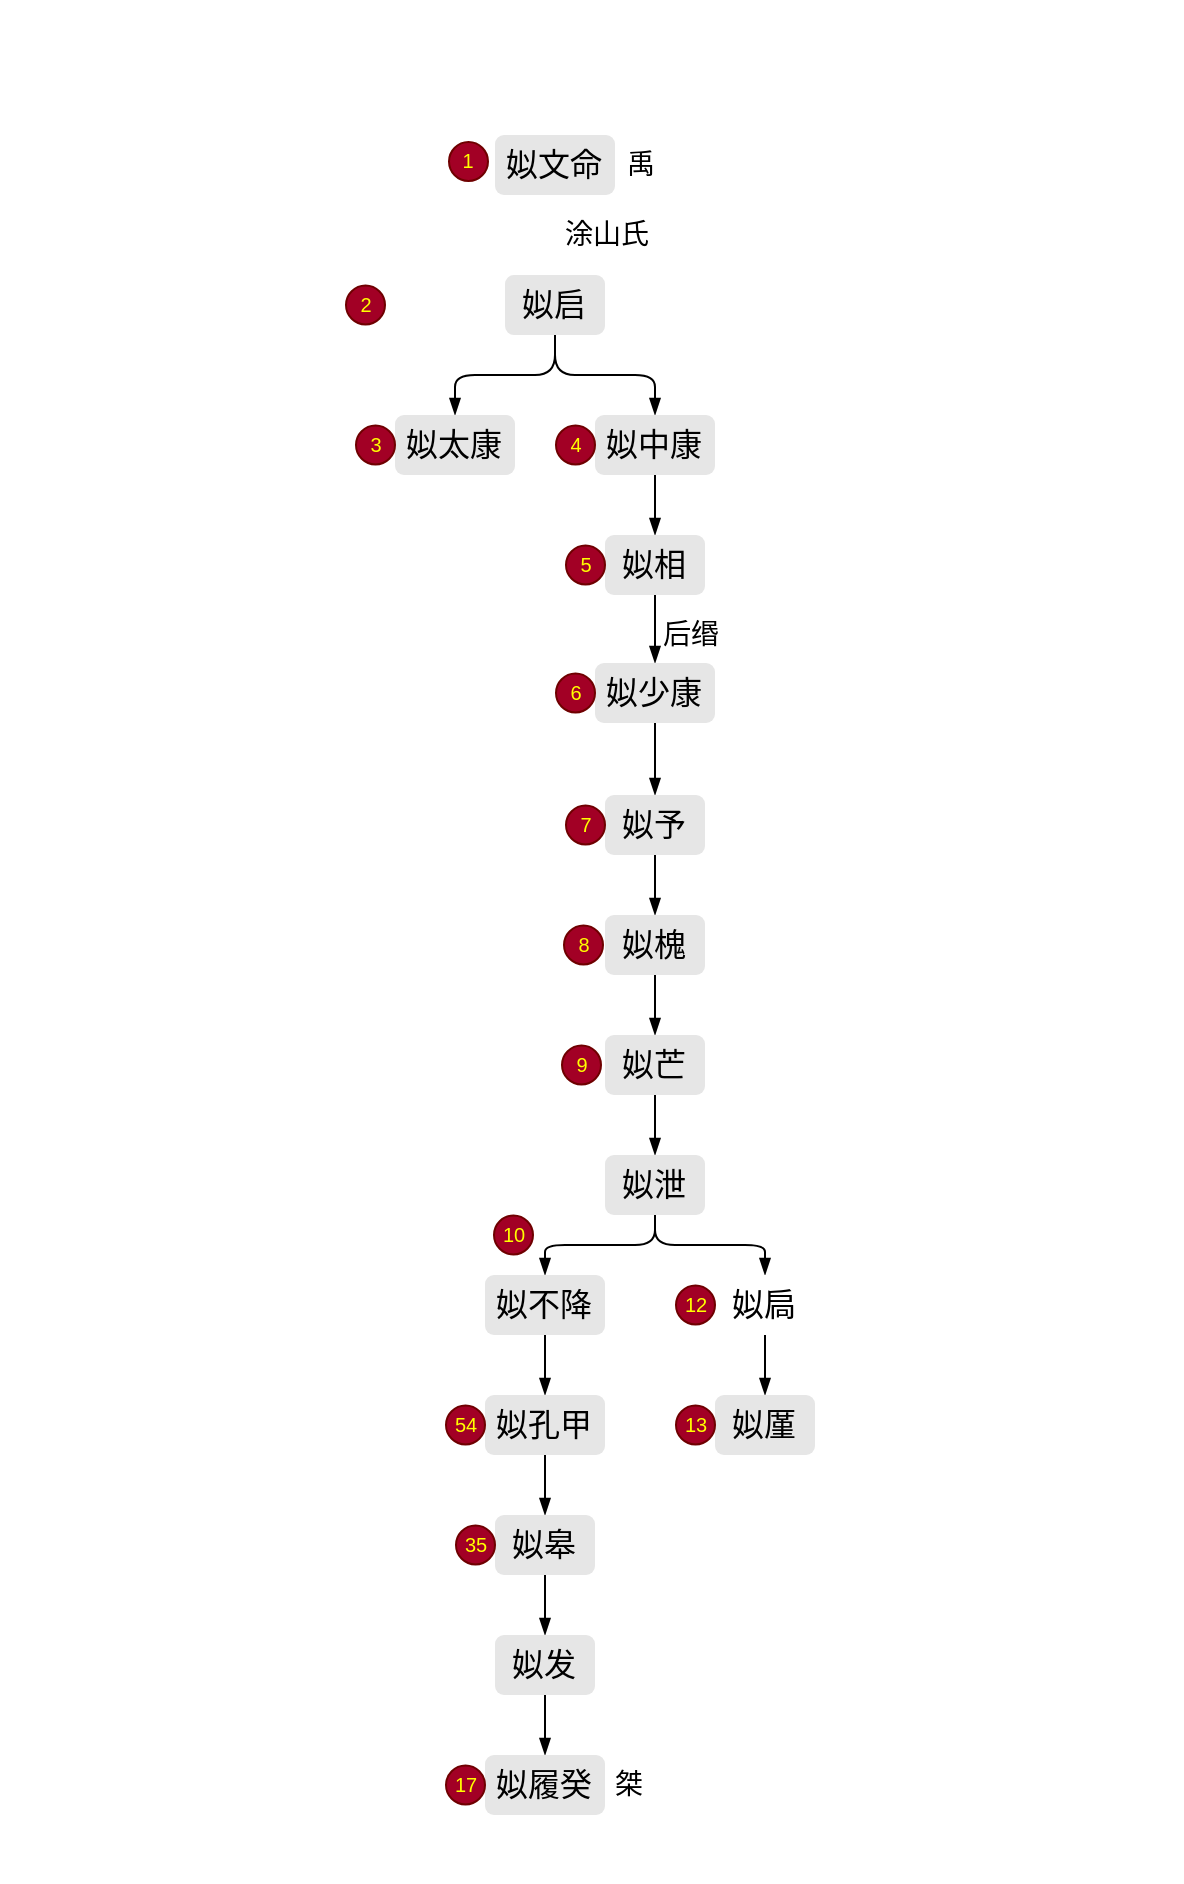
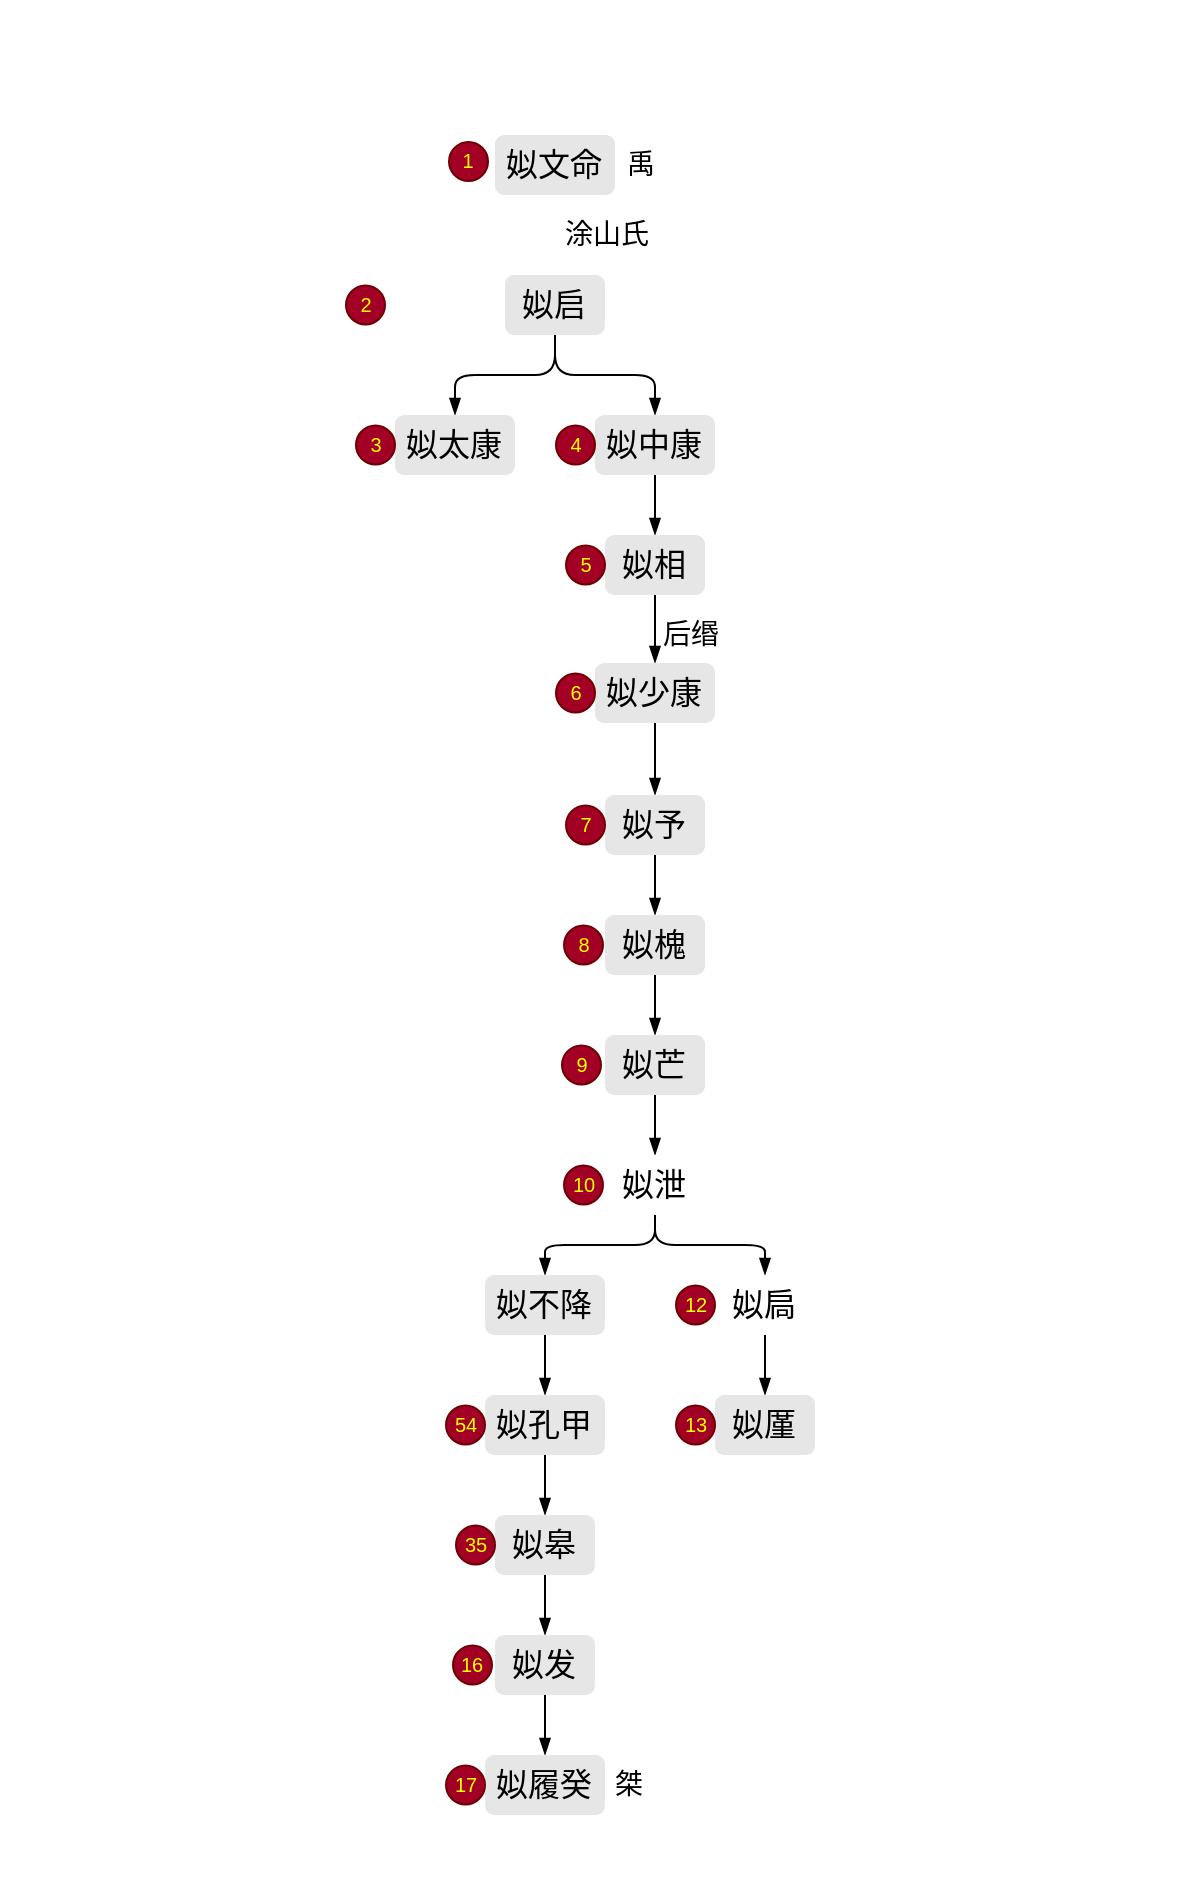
node "姒泄": fillcolor #e6e6e6 -> #ffffff
node "10": moved (514, 1235) -> (584, 1185)
node "16": added
